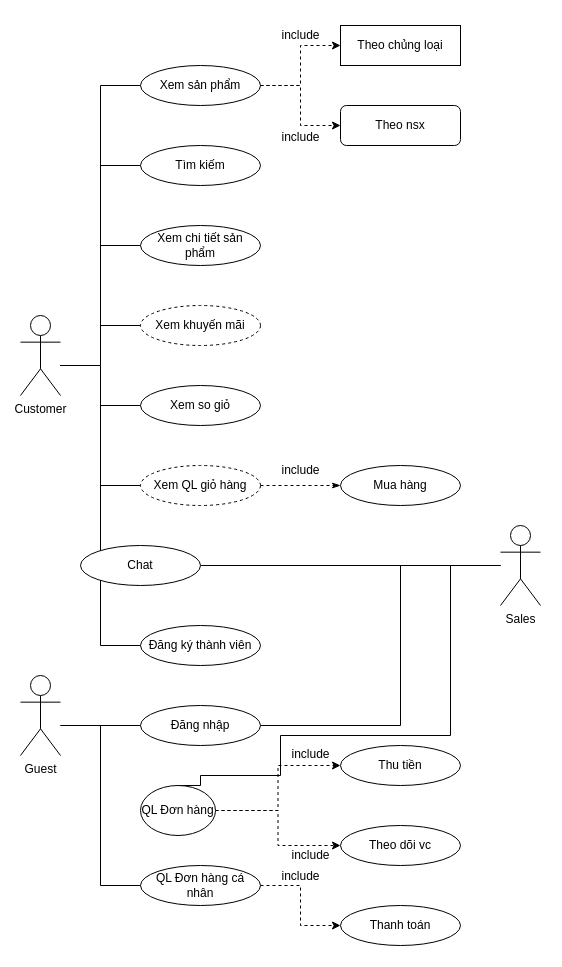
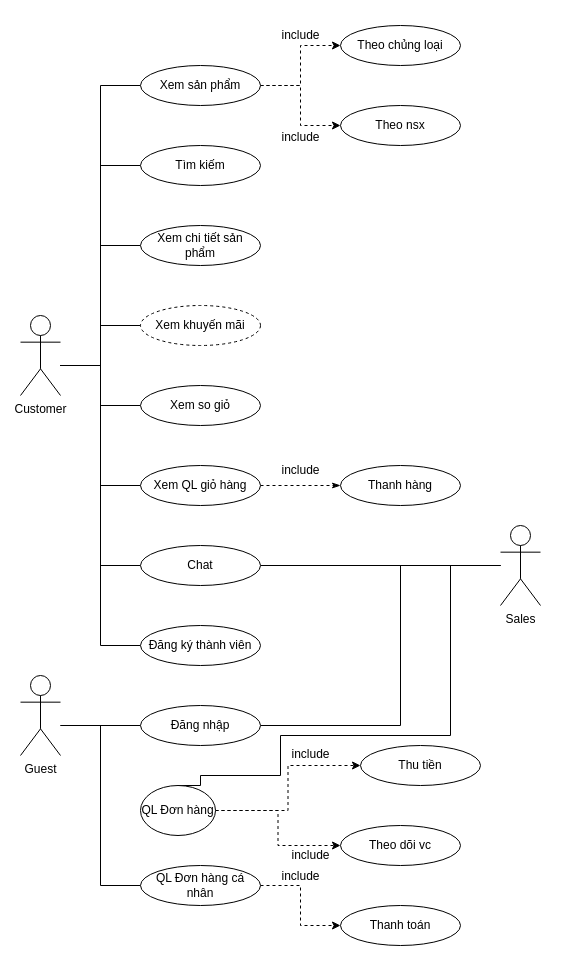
node "Theo chủng loại": shape rectangle -> ellipse
node "Theo nsx": shape rounded rectangle -> ellipse
node "Xem QL giỏ hàng": style dashed -> solid
node "Mua hàng": label "Mua hàng" -> "Thanh hàng"
node "Chat": moved (141, 566) -> (201, 566)
node "Thu tiền": moved (401, 766) -> (421, 766)
